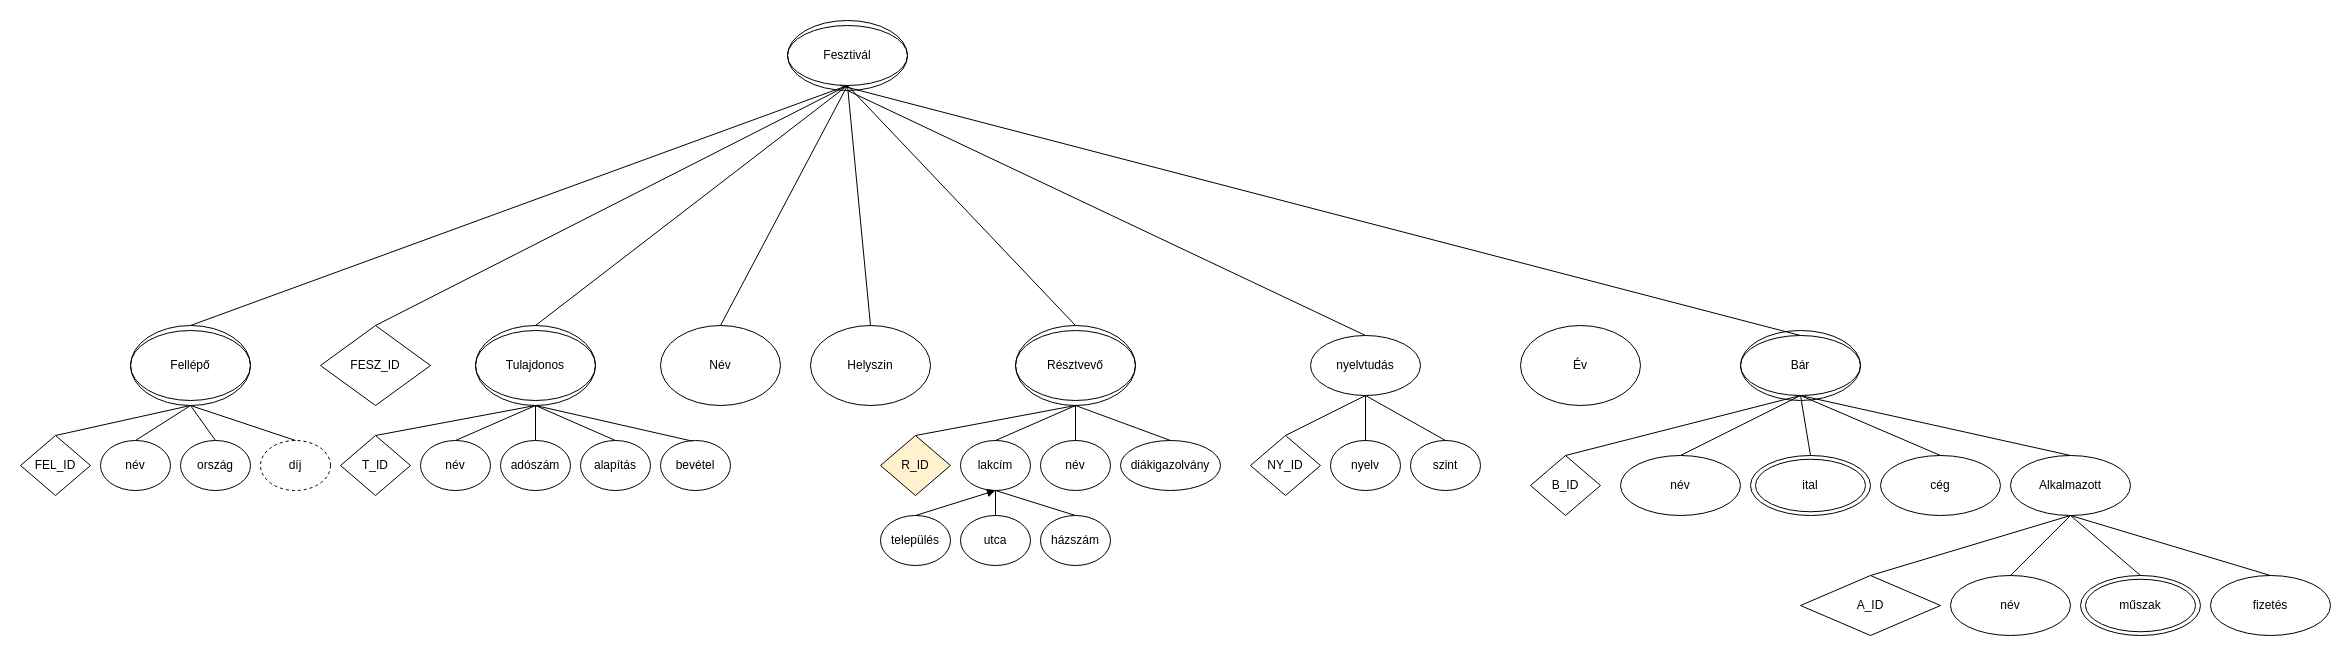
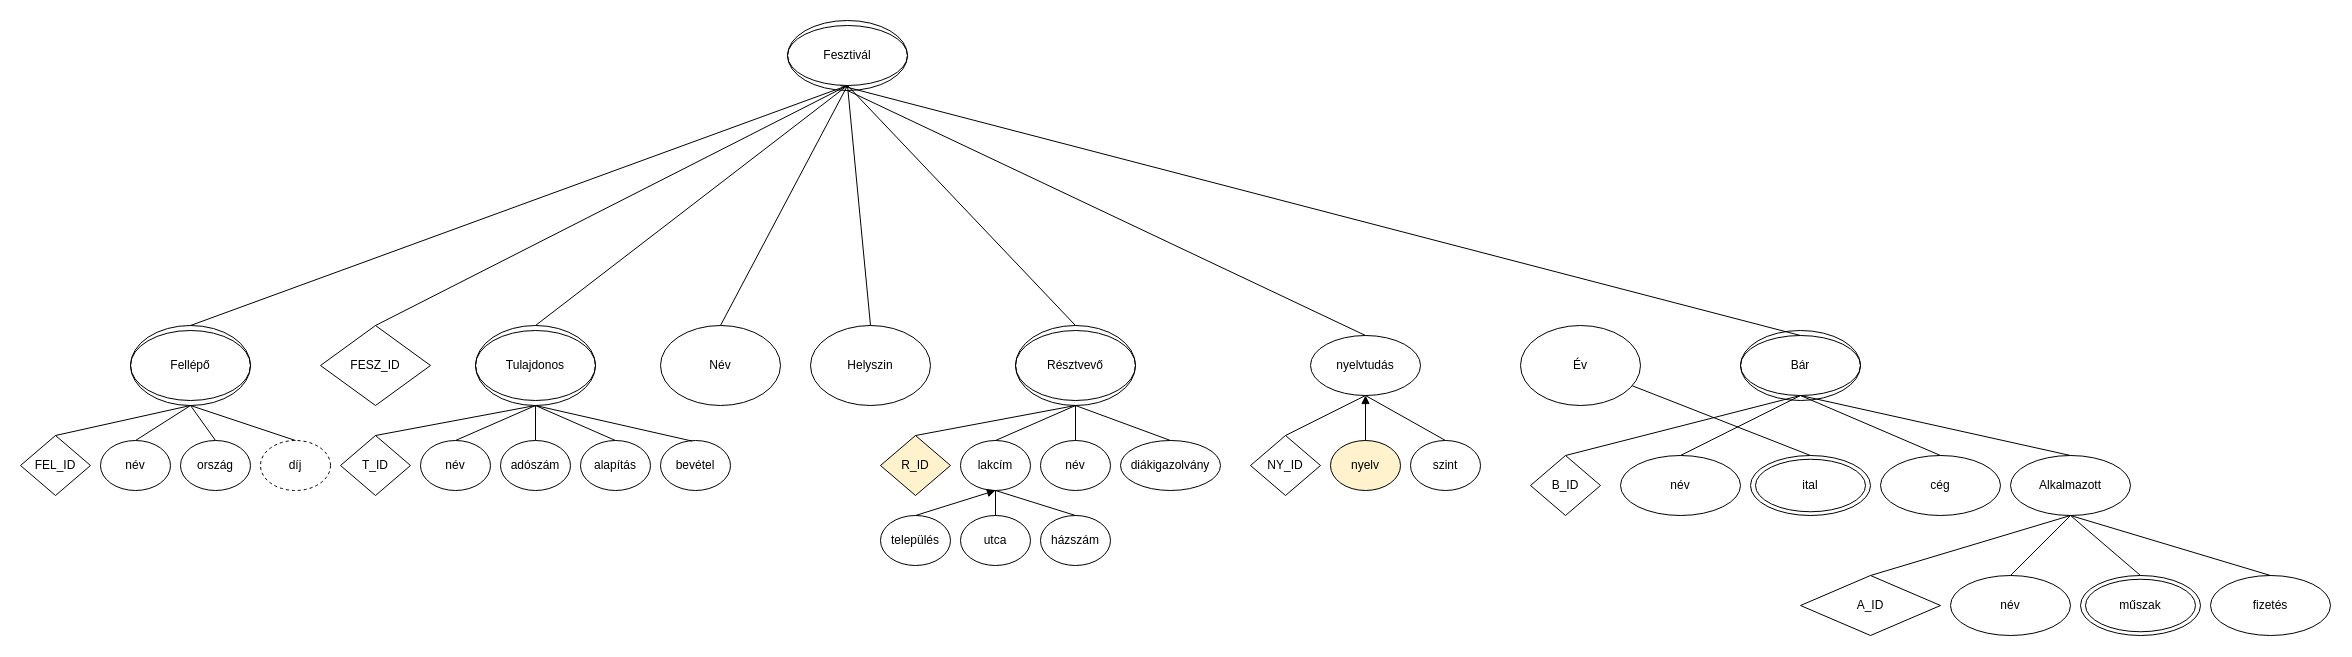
edge "nyelvtudás" -- "nyelv": arrowhead none -> block
edge "Bár" -- "ital": now "Év" -- "ital"
node "nyelv": fillcolor #ffffff -> #fff2cc
